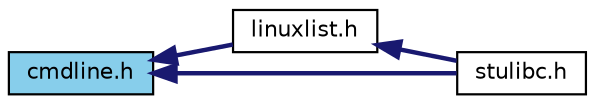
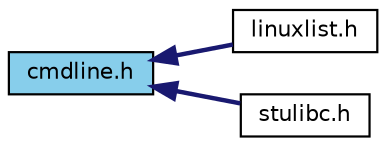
edge "stulibc.h" -> "linuxlist.h": removed
